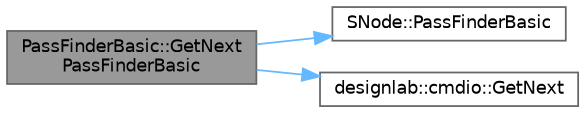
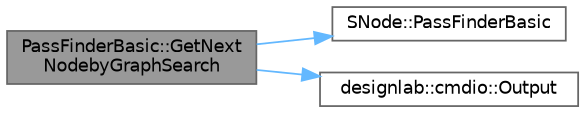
node "PassFinderBasic::GetNext PassFinderBasic": label "PassFinderBasic::GetNext PassFinderBasic" -> "PassFinderBasic::GetNext NodebyGraphSearch"
node "designlab::cmdio::GetNext": label "designlab::cmdio::GetNext" -> "designlab::cmdio::Output"
